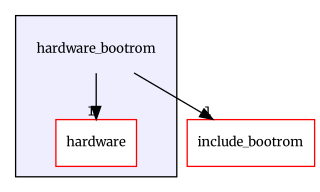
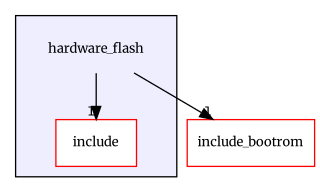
node "hardware_bootrom": label "hardware_bootrom" -> "hardware_flash"
node "hardware": label "hardware" -> "include"
